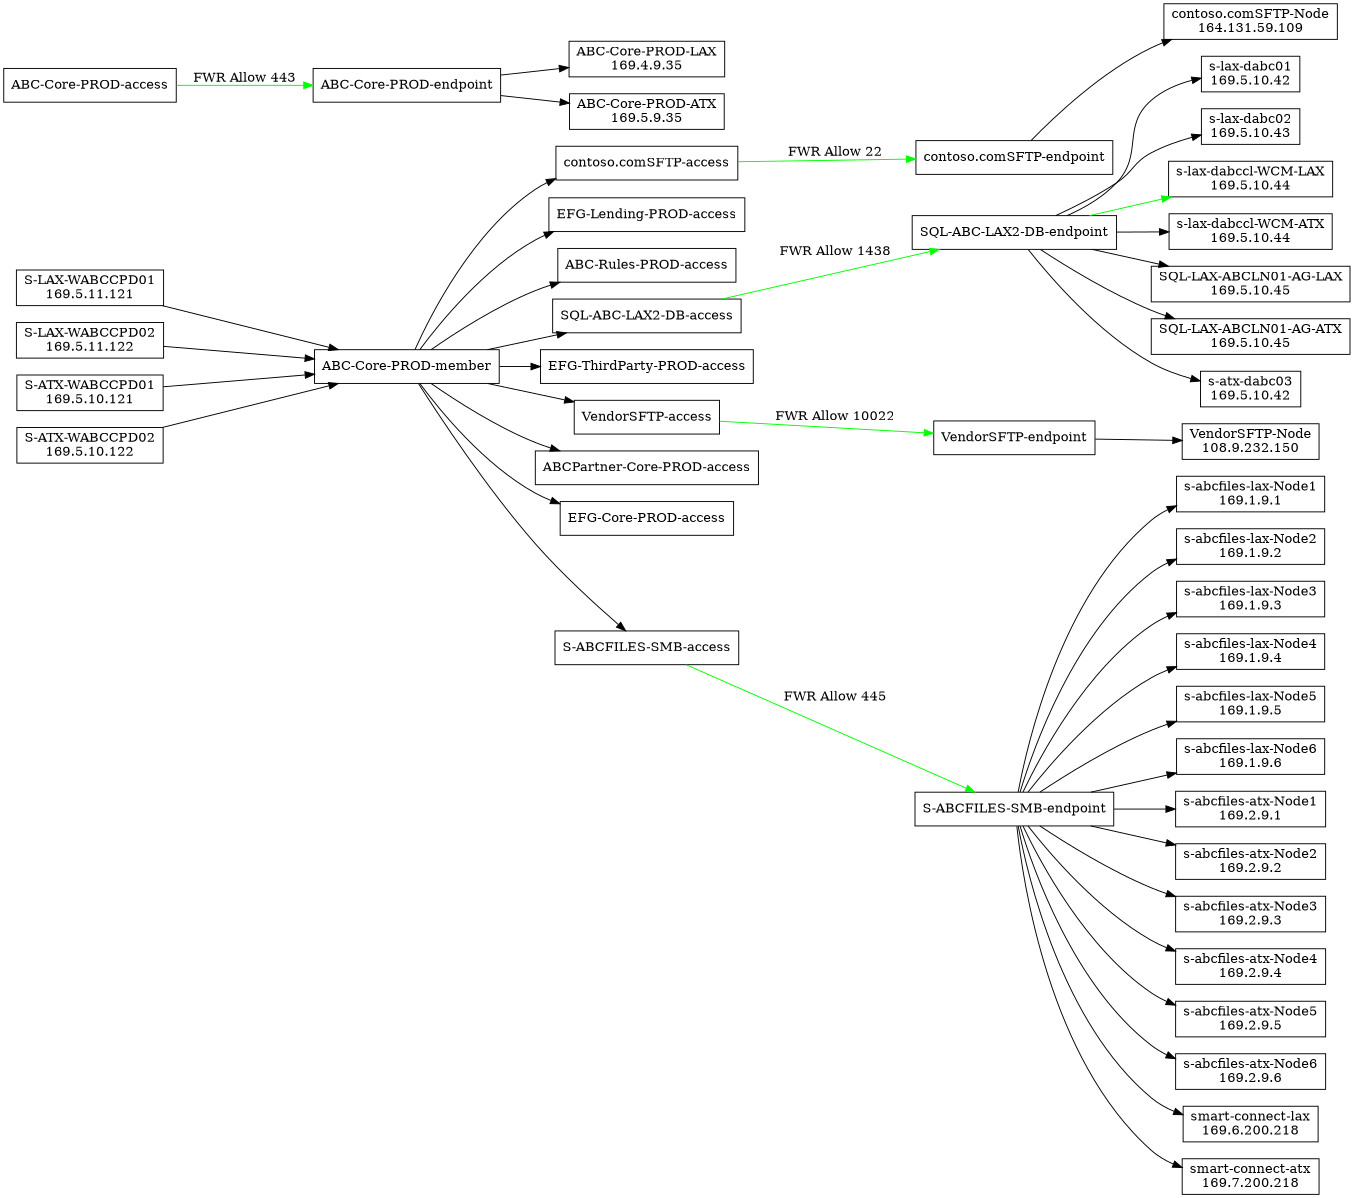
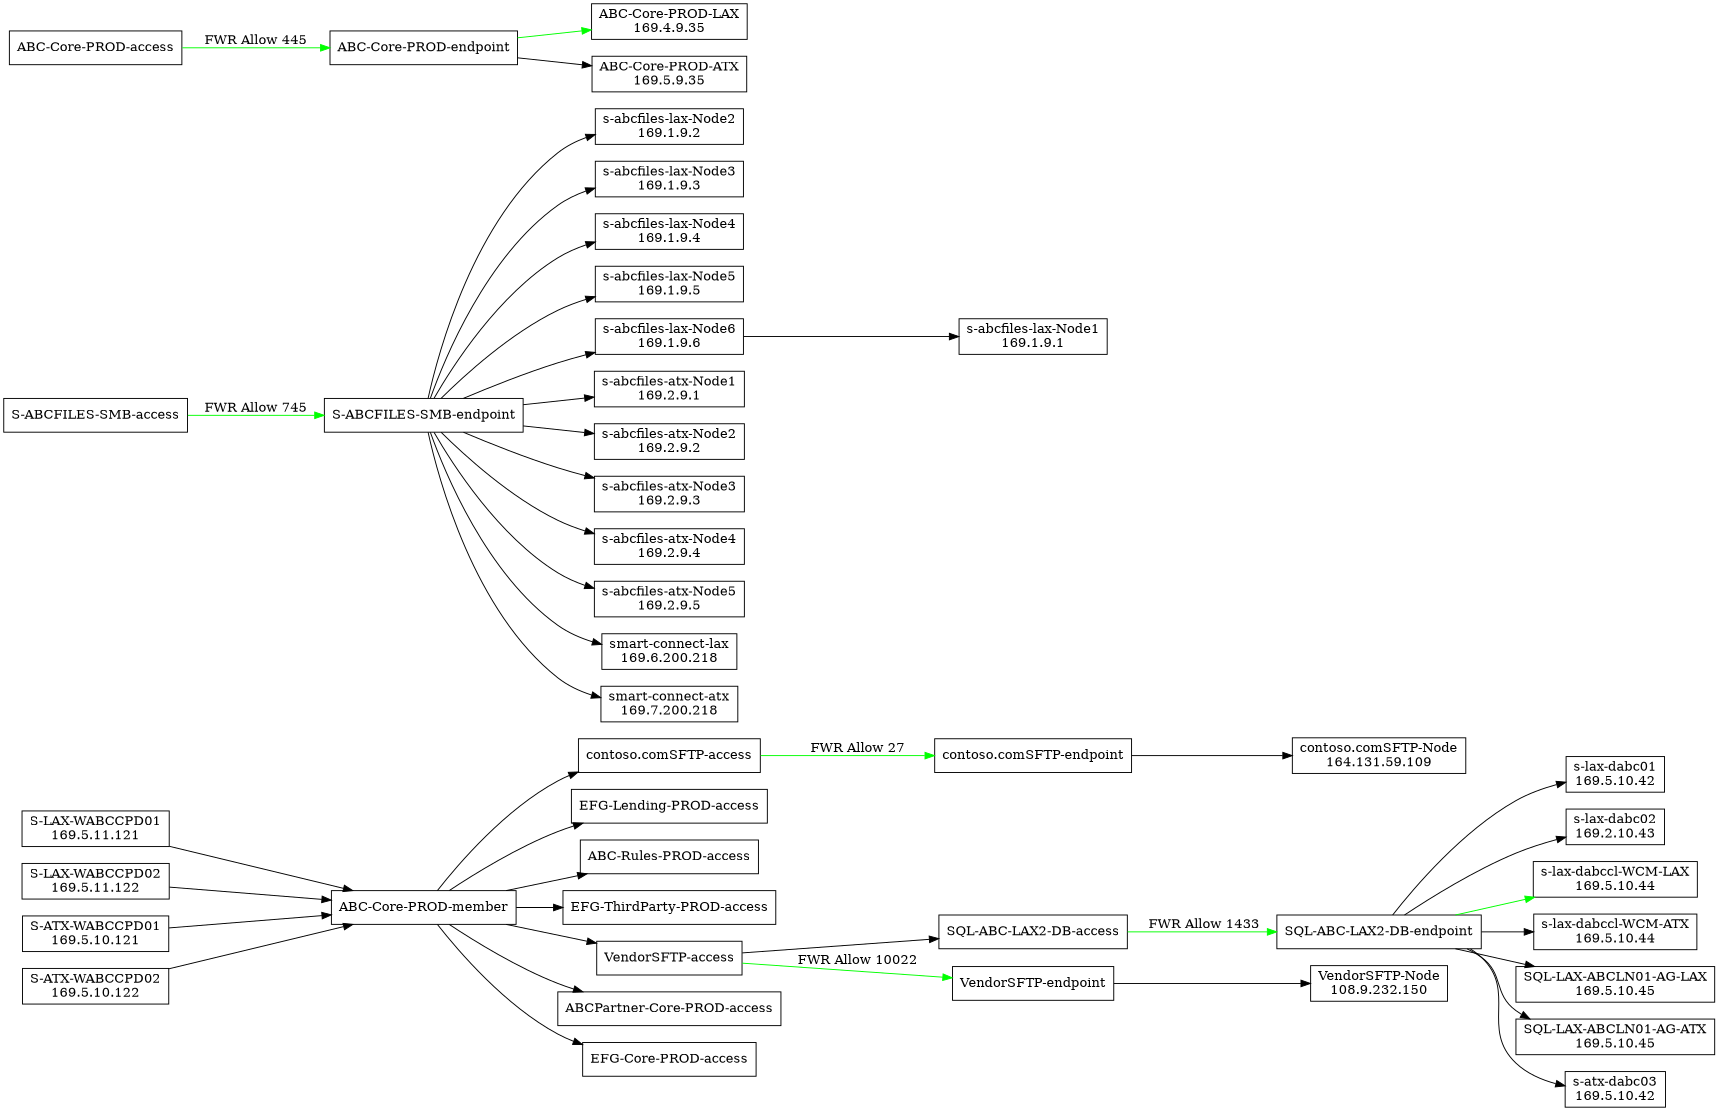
edge "ABC-Core-PROD-endpoint" -> "ABC-Core-PROD-LAX 169.4.9.35": color black -> green
edge "ABC-Core-PROD-access" -> "ABC-Core-PROD-endpoint": label "FWR Allow 443" -> "FWR Allow 445"
node "s-lax-dabc02 169.5.10.43": label "s-lax-dabc02 169.5.10.43" -> "s-lax-dabc02 169.2.10.43"
edge "contoso.comSFTP-access" -> "contoso.comSFTP-endpoint": label "FWR Allow 22" -> "FWR Allow 27"
edge "SQL-ABC-LAX2-DB-access" -> "SQL-ABC-LAX2-DB-endpoint": label "FWR Allow 1438" -> "FWR Allow 1433"
edge "ABC-Core-PROD-member" -> "SQL-ABC-LAX2-DB-access": now "VendorSFTP-access" -> "SQL-ABC-LAX2-DB-access"
edge "ABC-Core-PROD-member" -> "S-ABCFILES-SMB-access": removed
edge "S-ABCFILES-SMB-endpoint" -> "s-abcfiles-lax-Node1 169.1.9.1": now "s-abcfiles-lax-Node6 169.1.9.6" -> "s-abcfiles-lax-Node1 169.1.9.1"
edge "S-ABCFILES-SMB-access" -> "S-ABCFILES-SMB-endpoint": label "FWR Allow 445" -> "FWR Allow 745"
node "s-abcfiles-atx-Node6 169.2.9.6": removed
